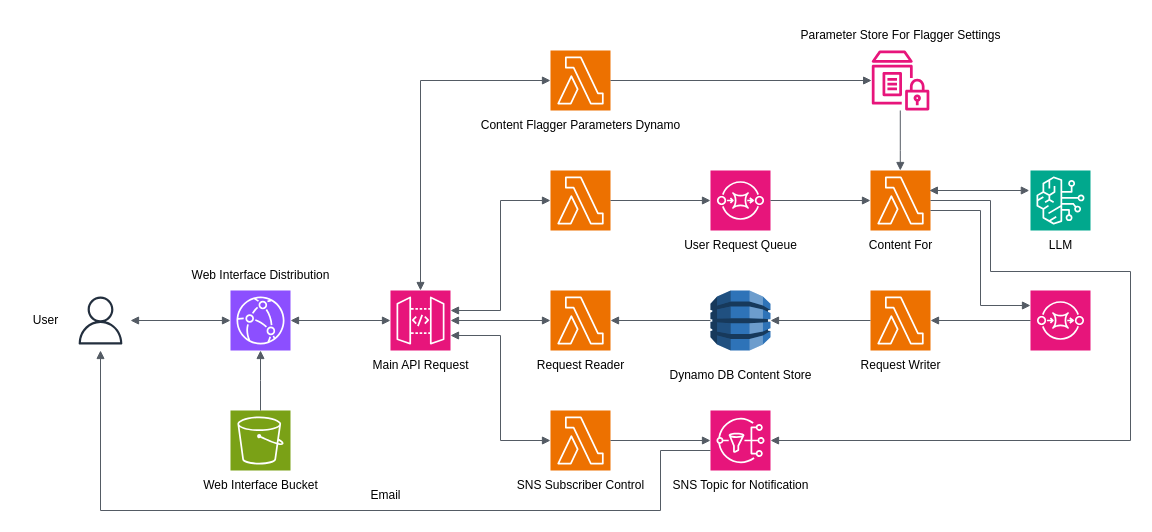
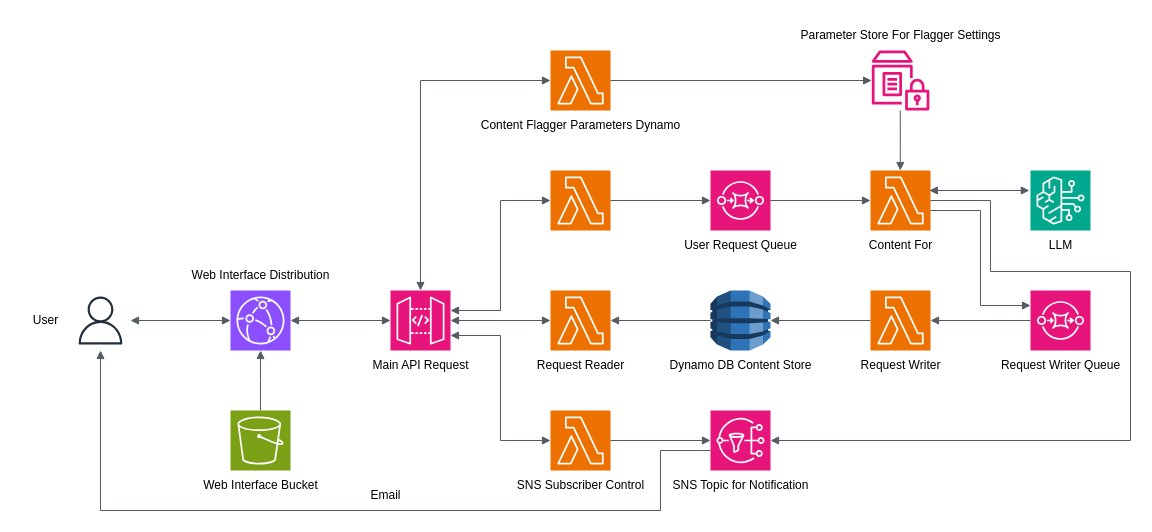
node "Request Writer Queue": added
node "Dynamo DB Content Store": moved (741, 376) -> (741, 366)
